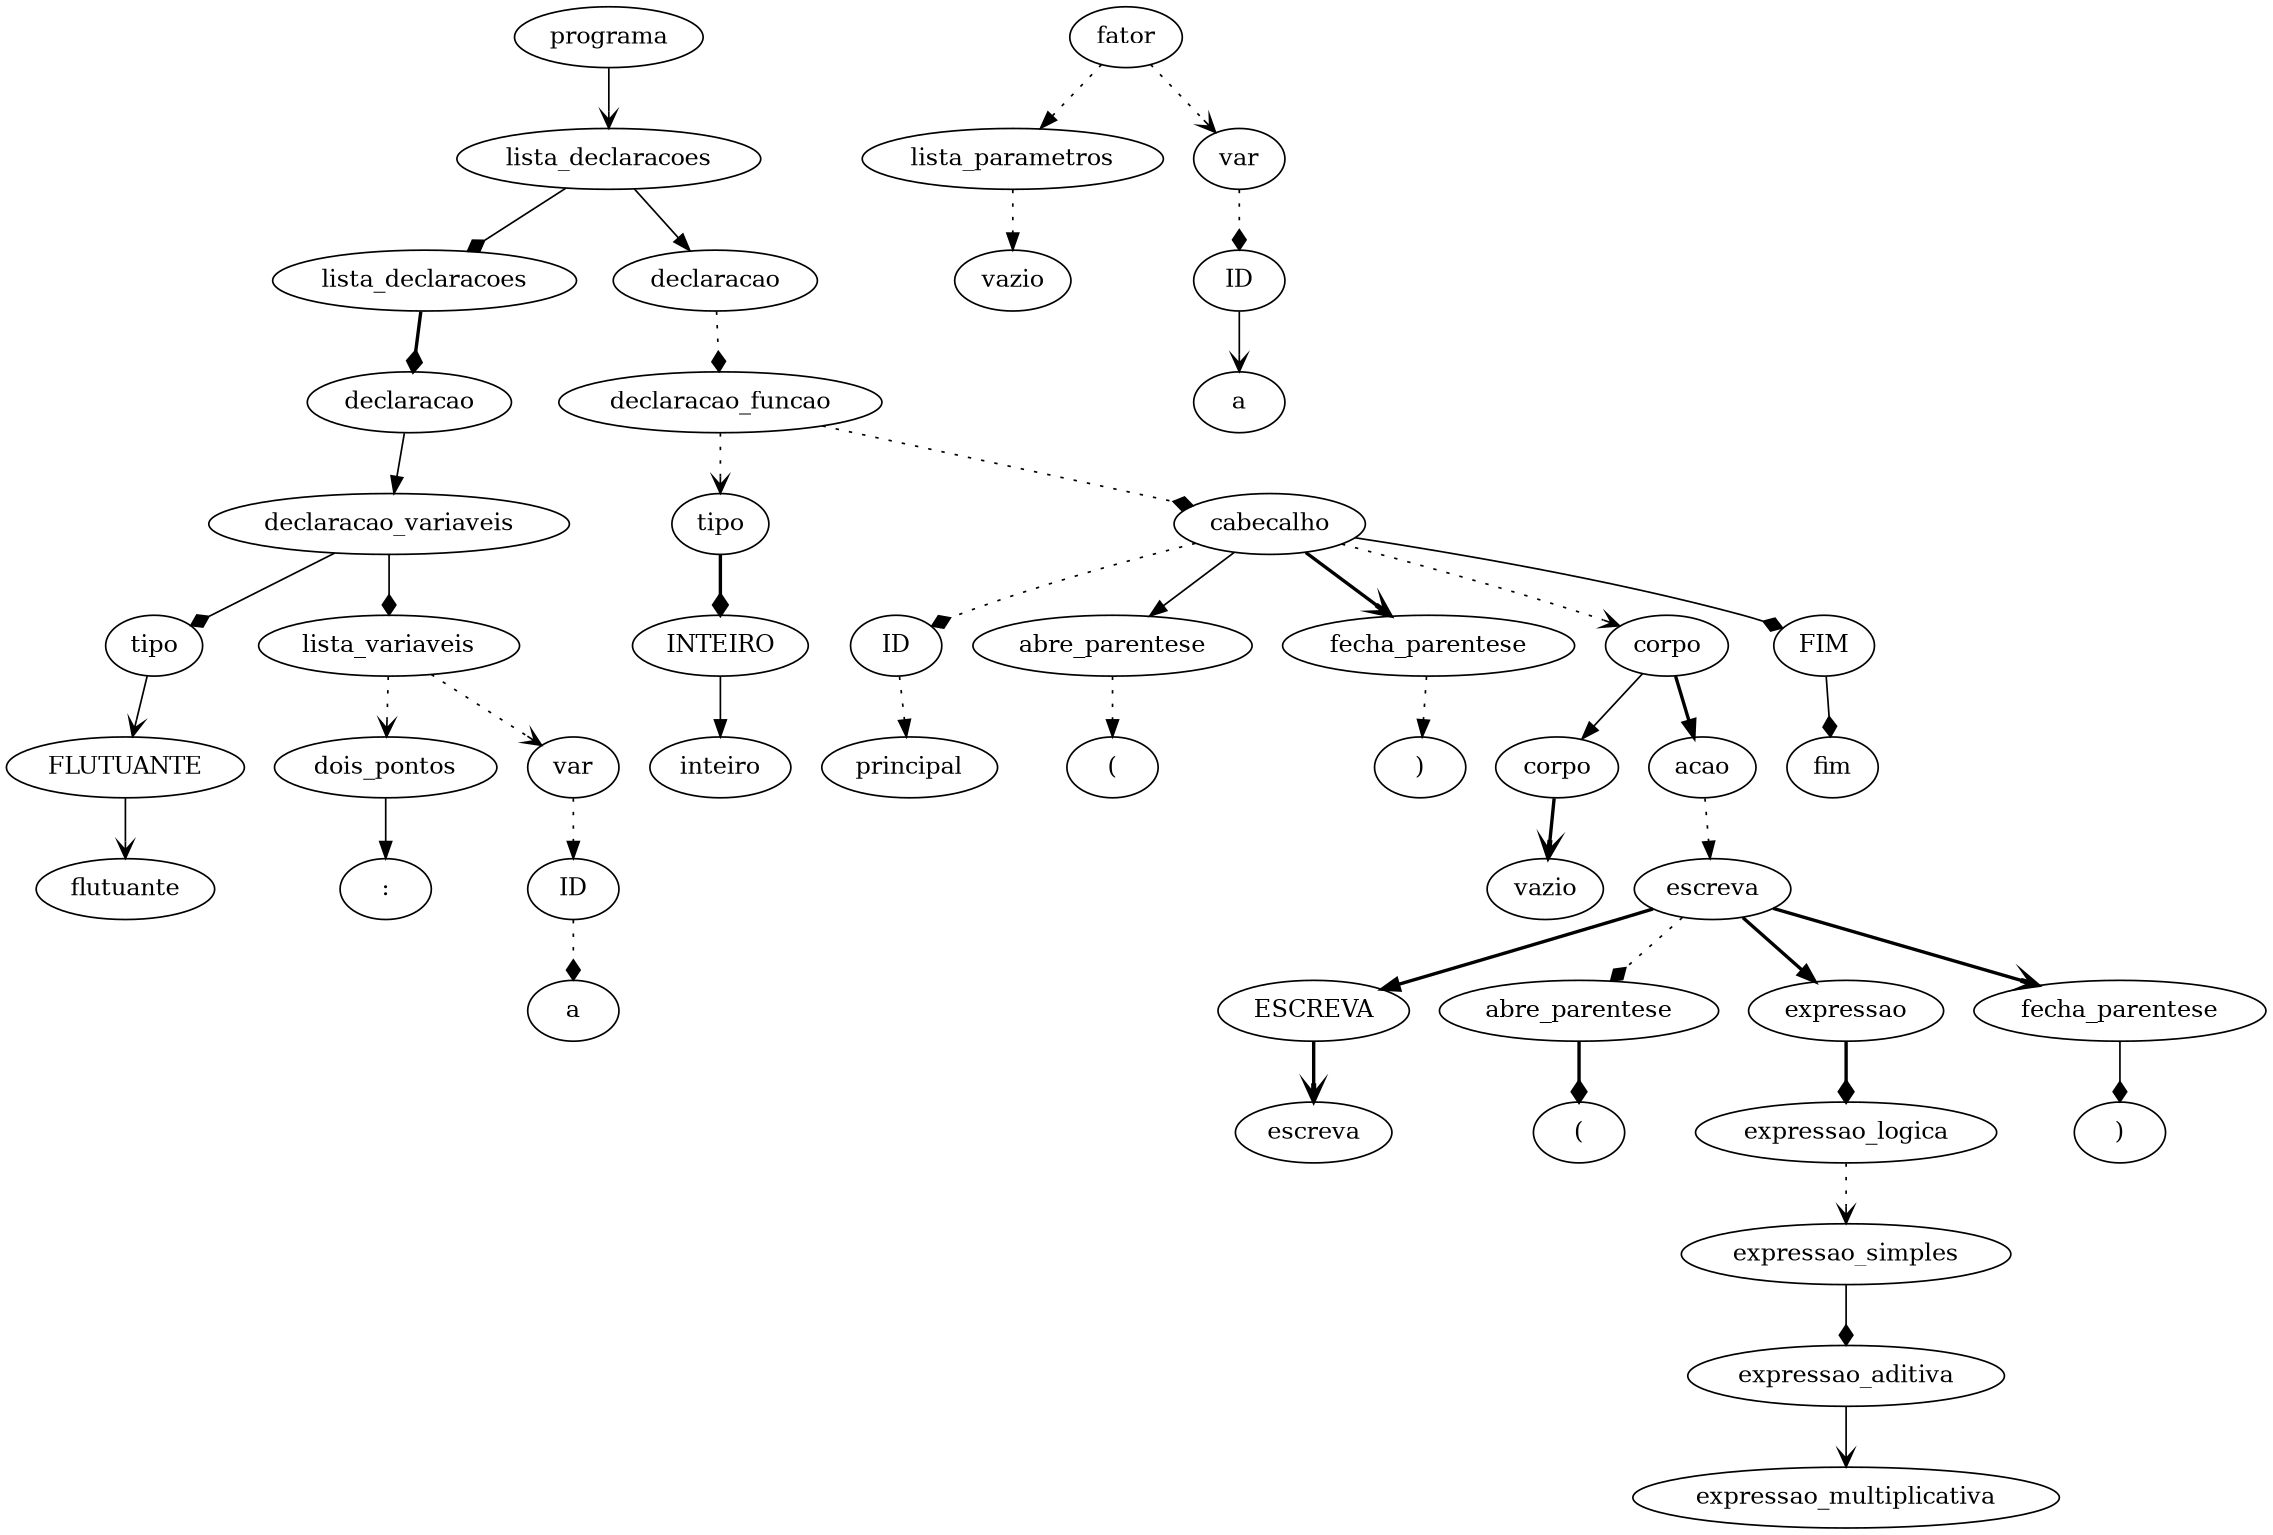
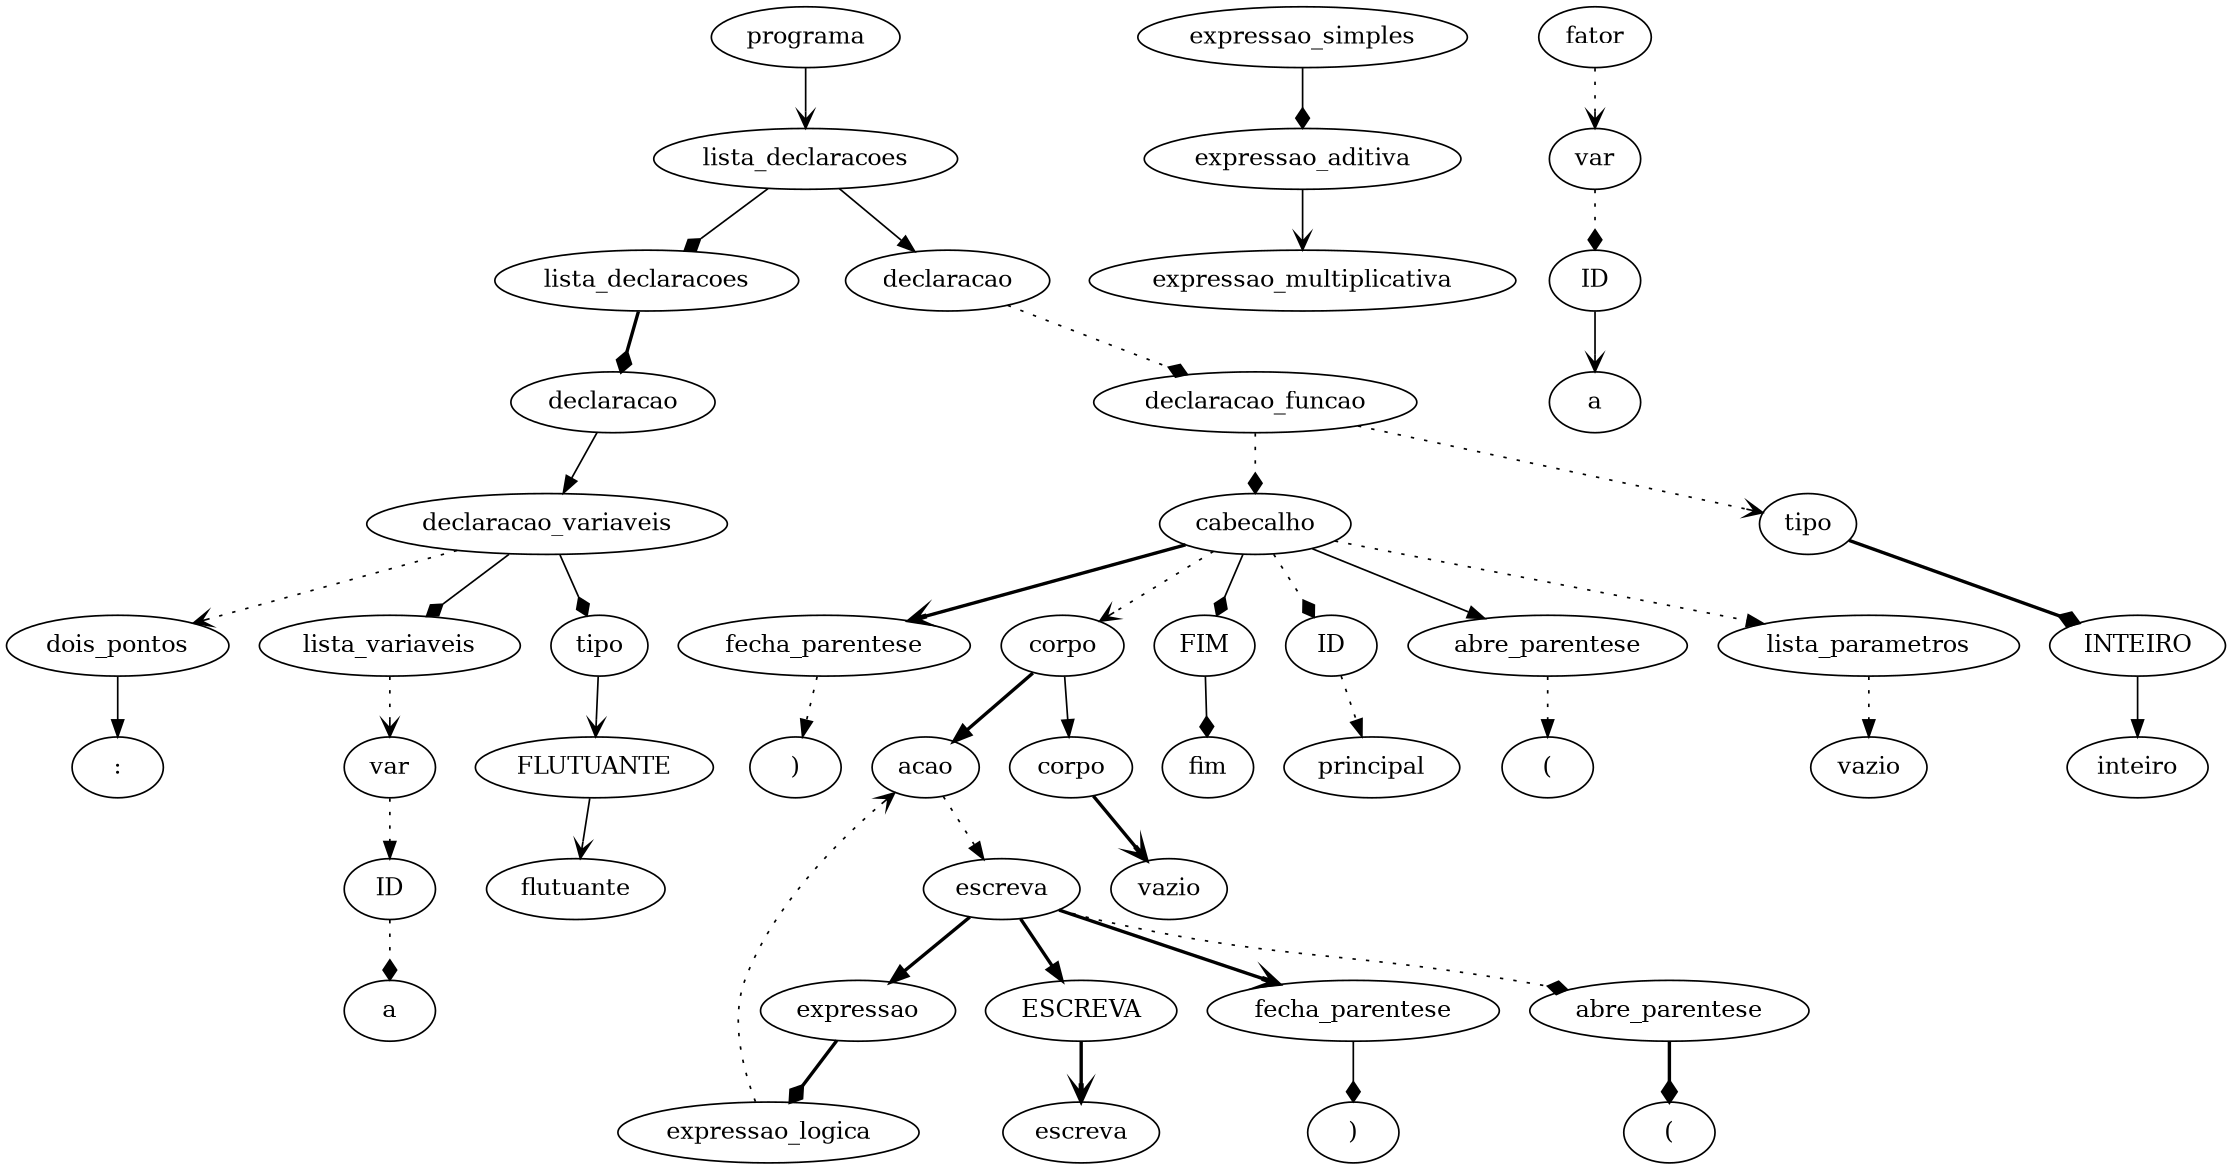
edge "fator" -> "lista_parametros": now "cabecalho" -> "lista_parametros"
edge "lista_variaveis" -> "dois_pontos": now "declaracao_variaveis" -> "dois_pontos"
edge "expressao_logica" -> "expressao_simples": now "expressao_logica" -> "acao"
